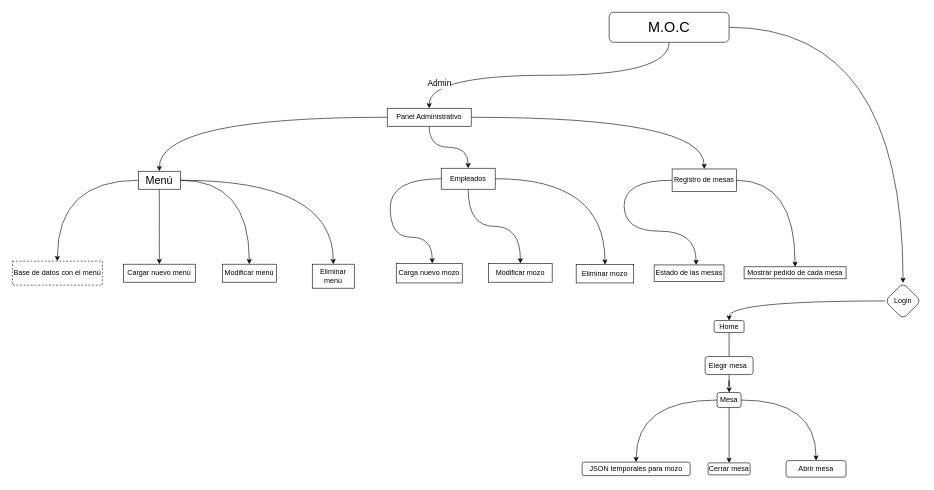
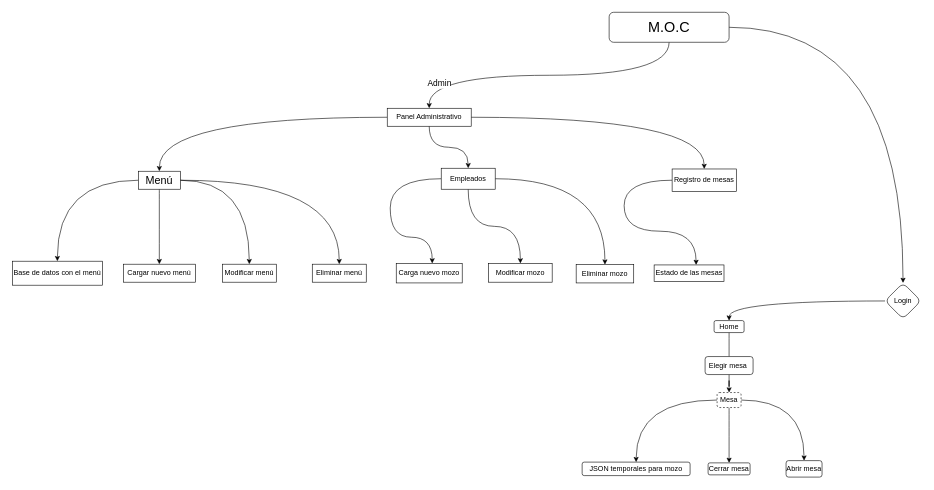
edge "Registro de mesas" -> "Mostrar pedido de cada mesa": removed
node "Base de datos con el menú": style dashed -> solid
node "Mostrar pedido de cada mesa": removed
node "Eliminar menú": size 42x24 -> 54x18
node "Mesa": style solid -> dashed
node "Abrir mesa": size 60x17 -> 36x17
